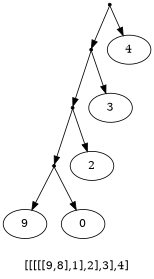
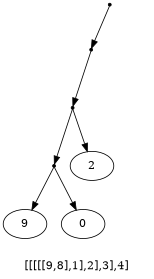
node "4": removed
node "3": removed
